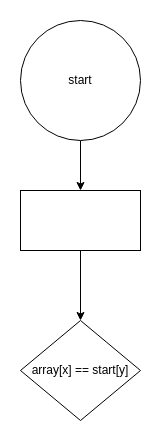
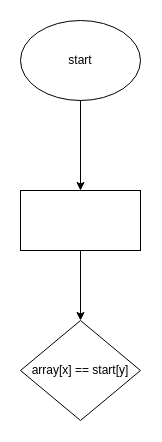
node "start": size 120x120 -> 120x80
